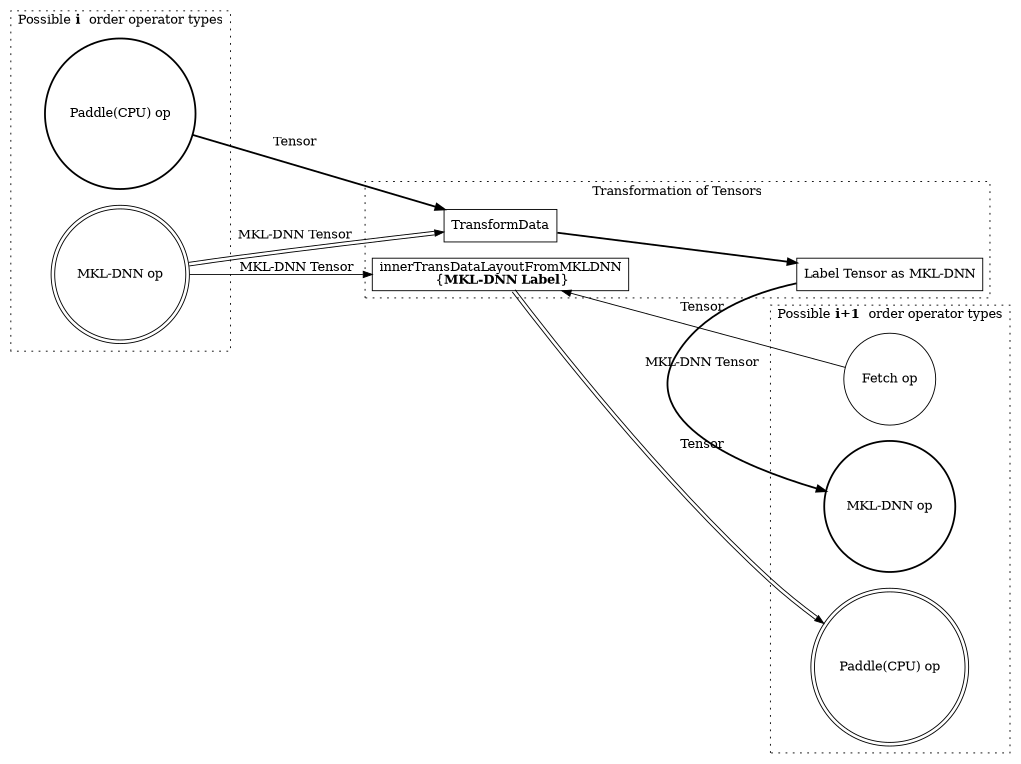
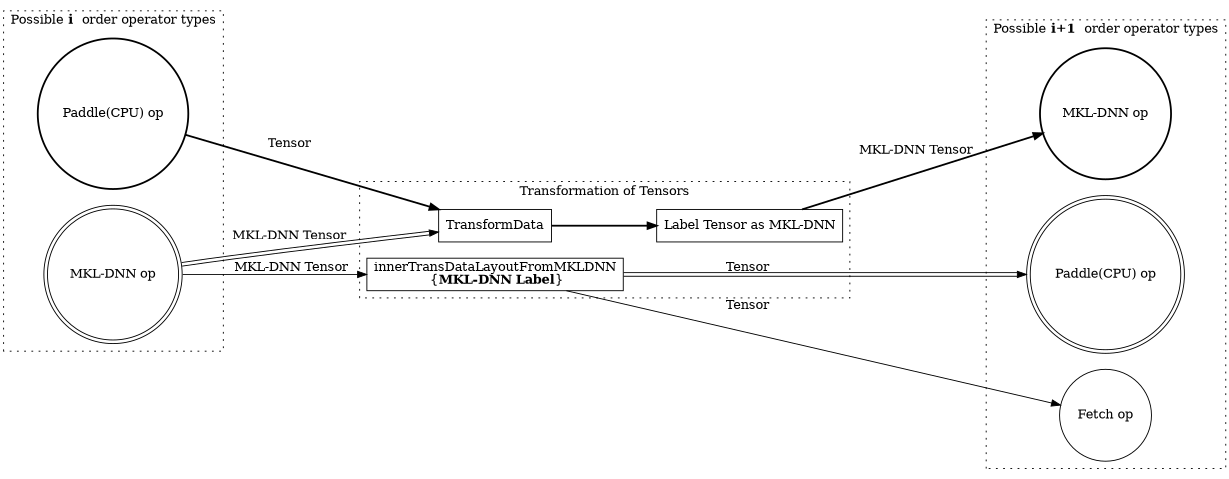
edge "Fetch op" -> "innerTransDataLayoutFromMKLDNN": reversed
